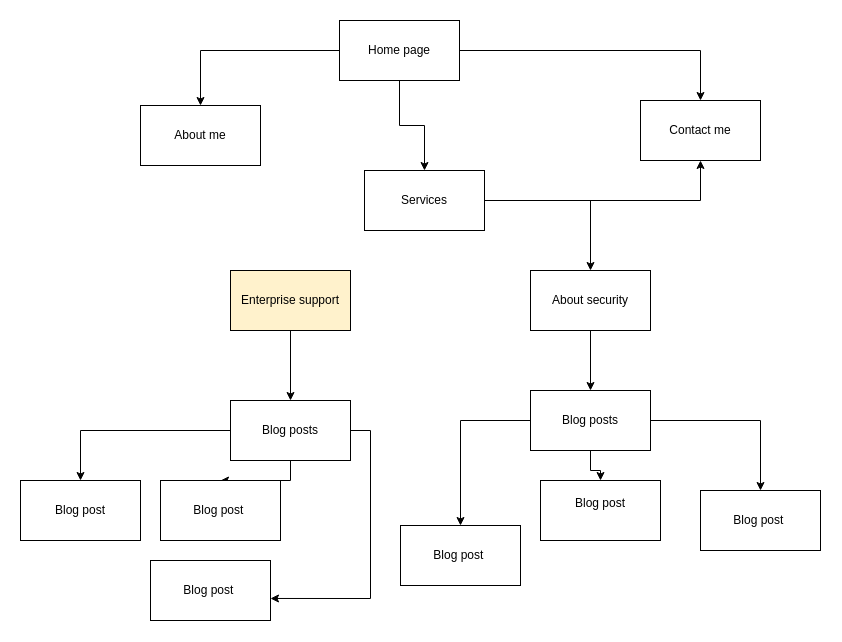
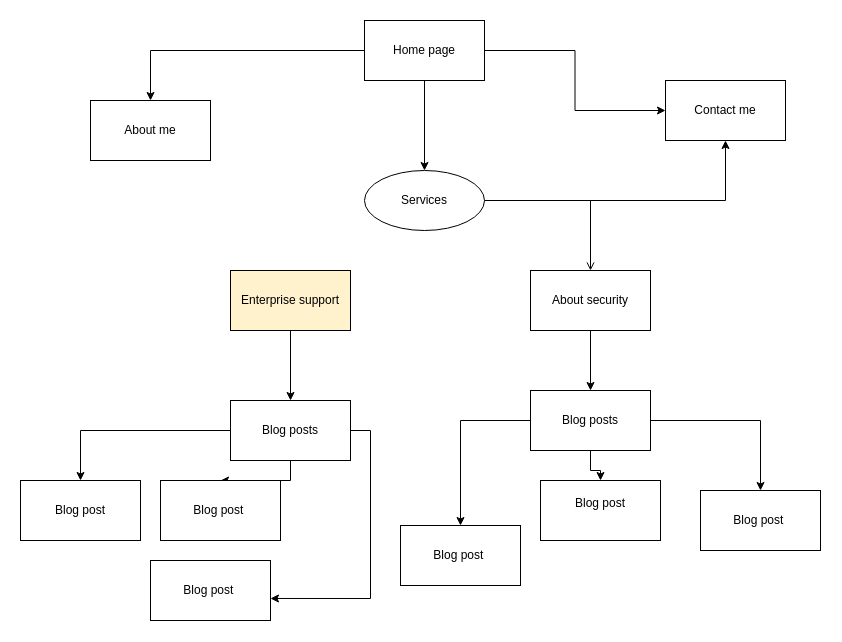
node "Home page": moved (400, 51) -> (425, 51)
node "Contact me": moved (701, 131) -> (726, 111)
node "About me": moved (201, 136) -> (151, 131)
node "Services": shape rectangle -> ellipse
edge "Services" -> "About security": arrowhead classic -> open
